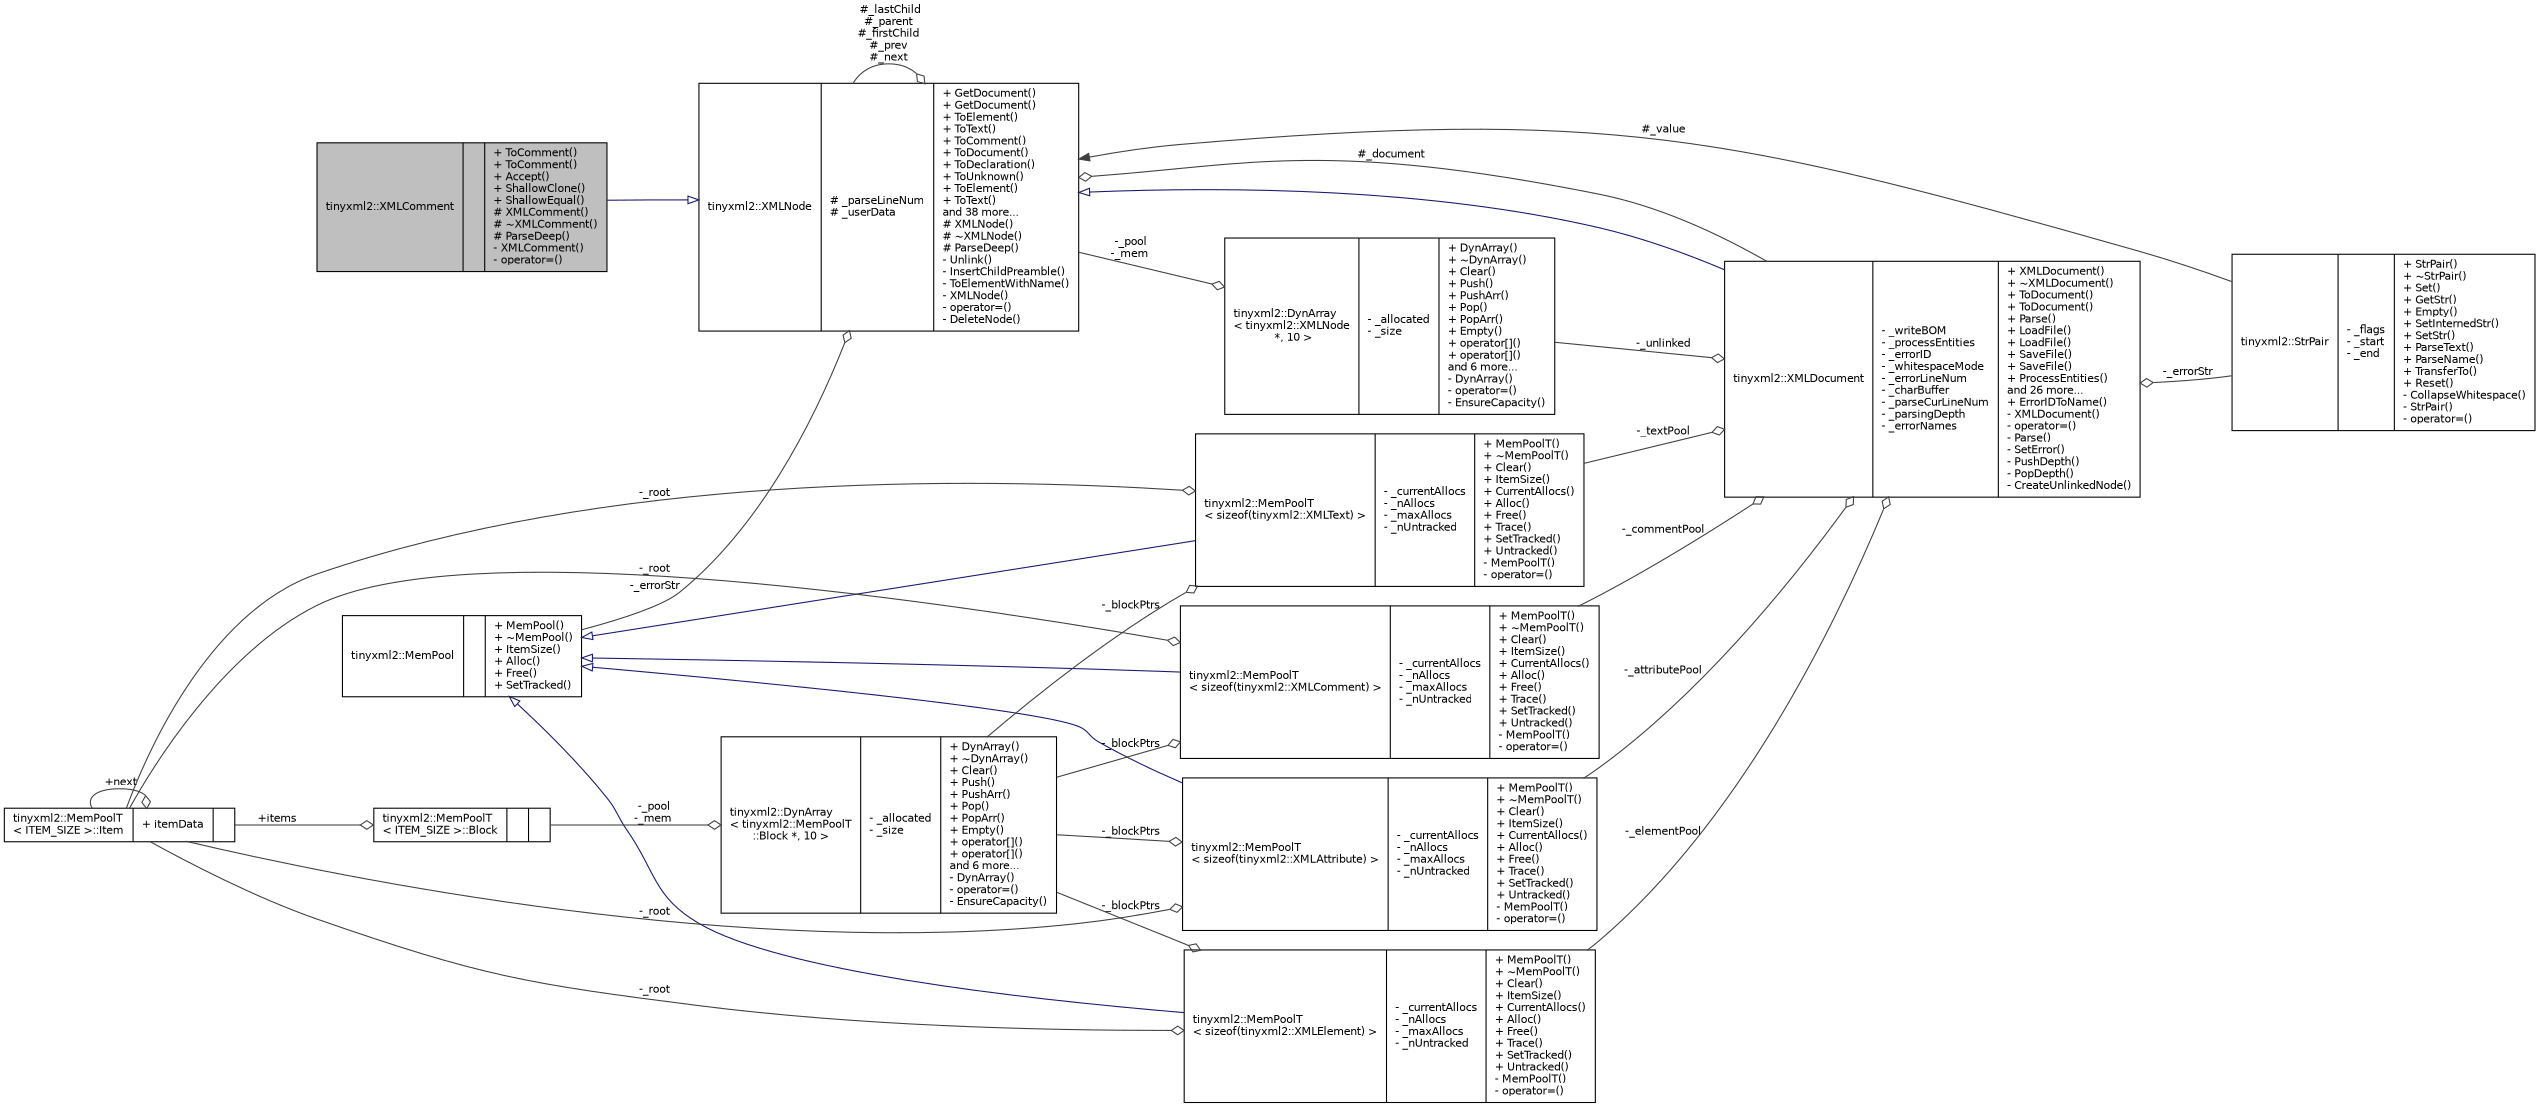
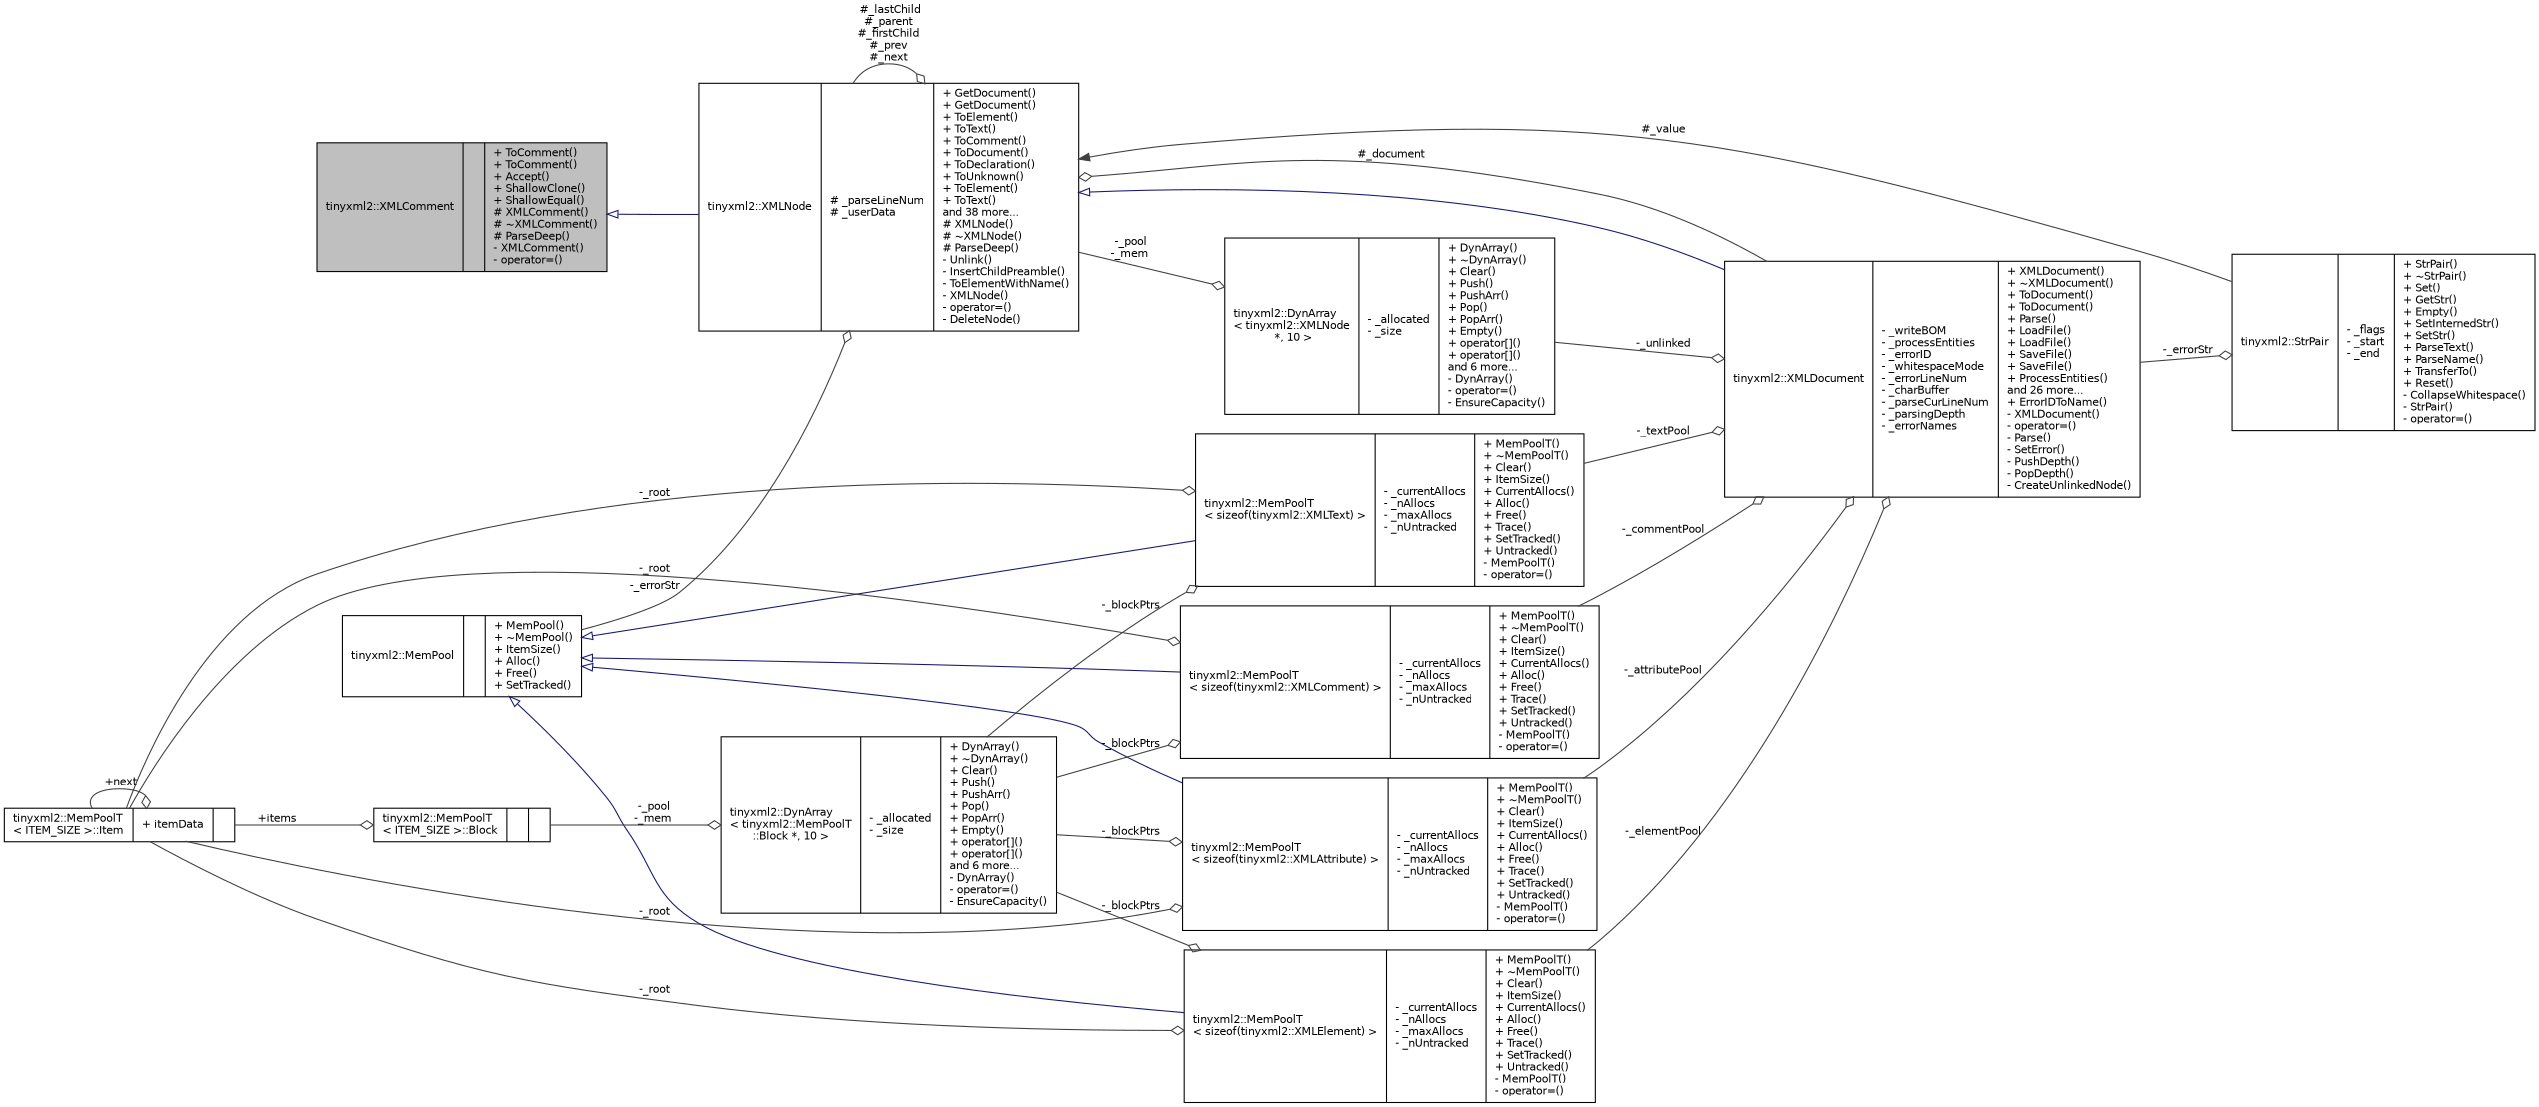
edge "tinyxml2::XMLComment" -> "tinyxml2::XMLNode": reversed
edge "tinyxml2::StrPair" -> "tinyxml2::XMLDocument": reversed
